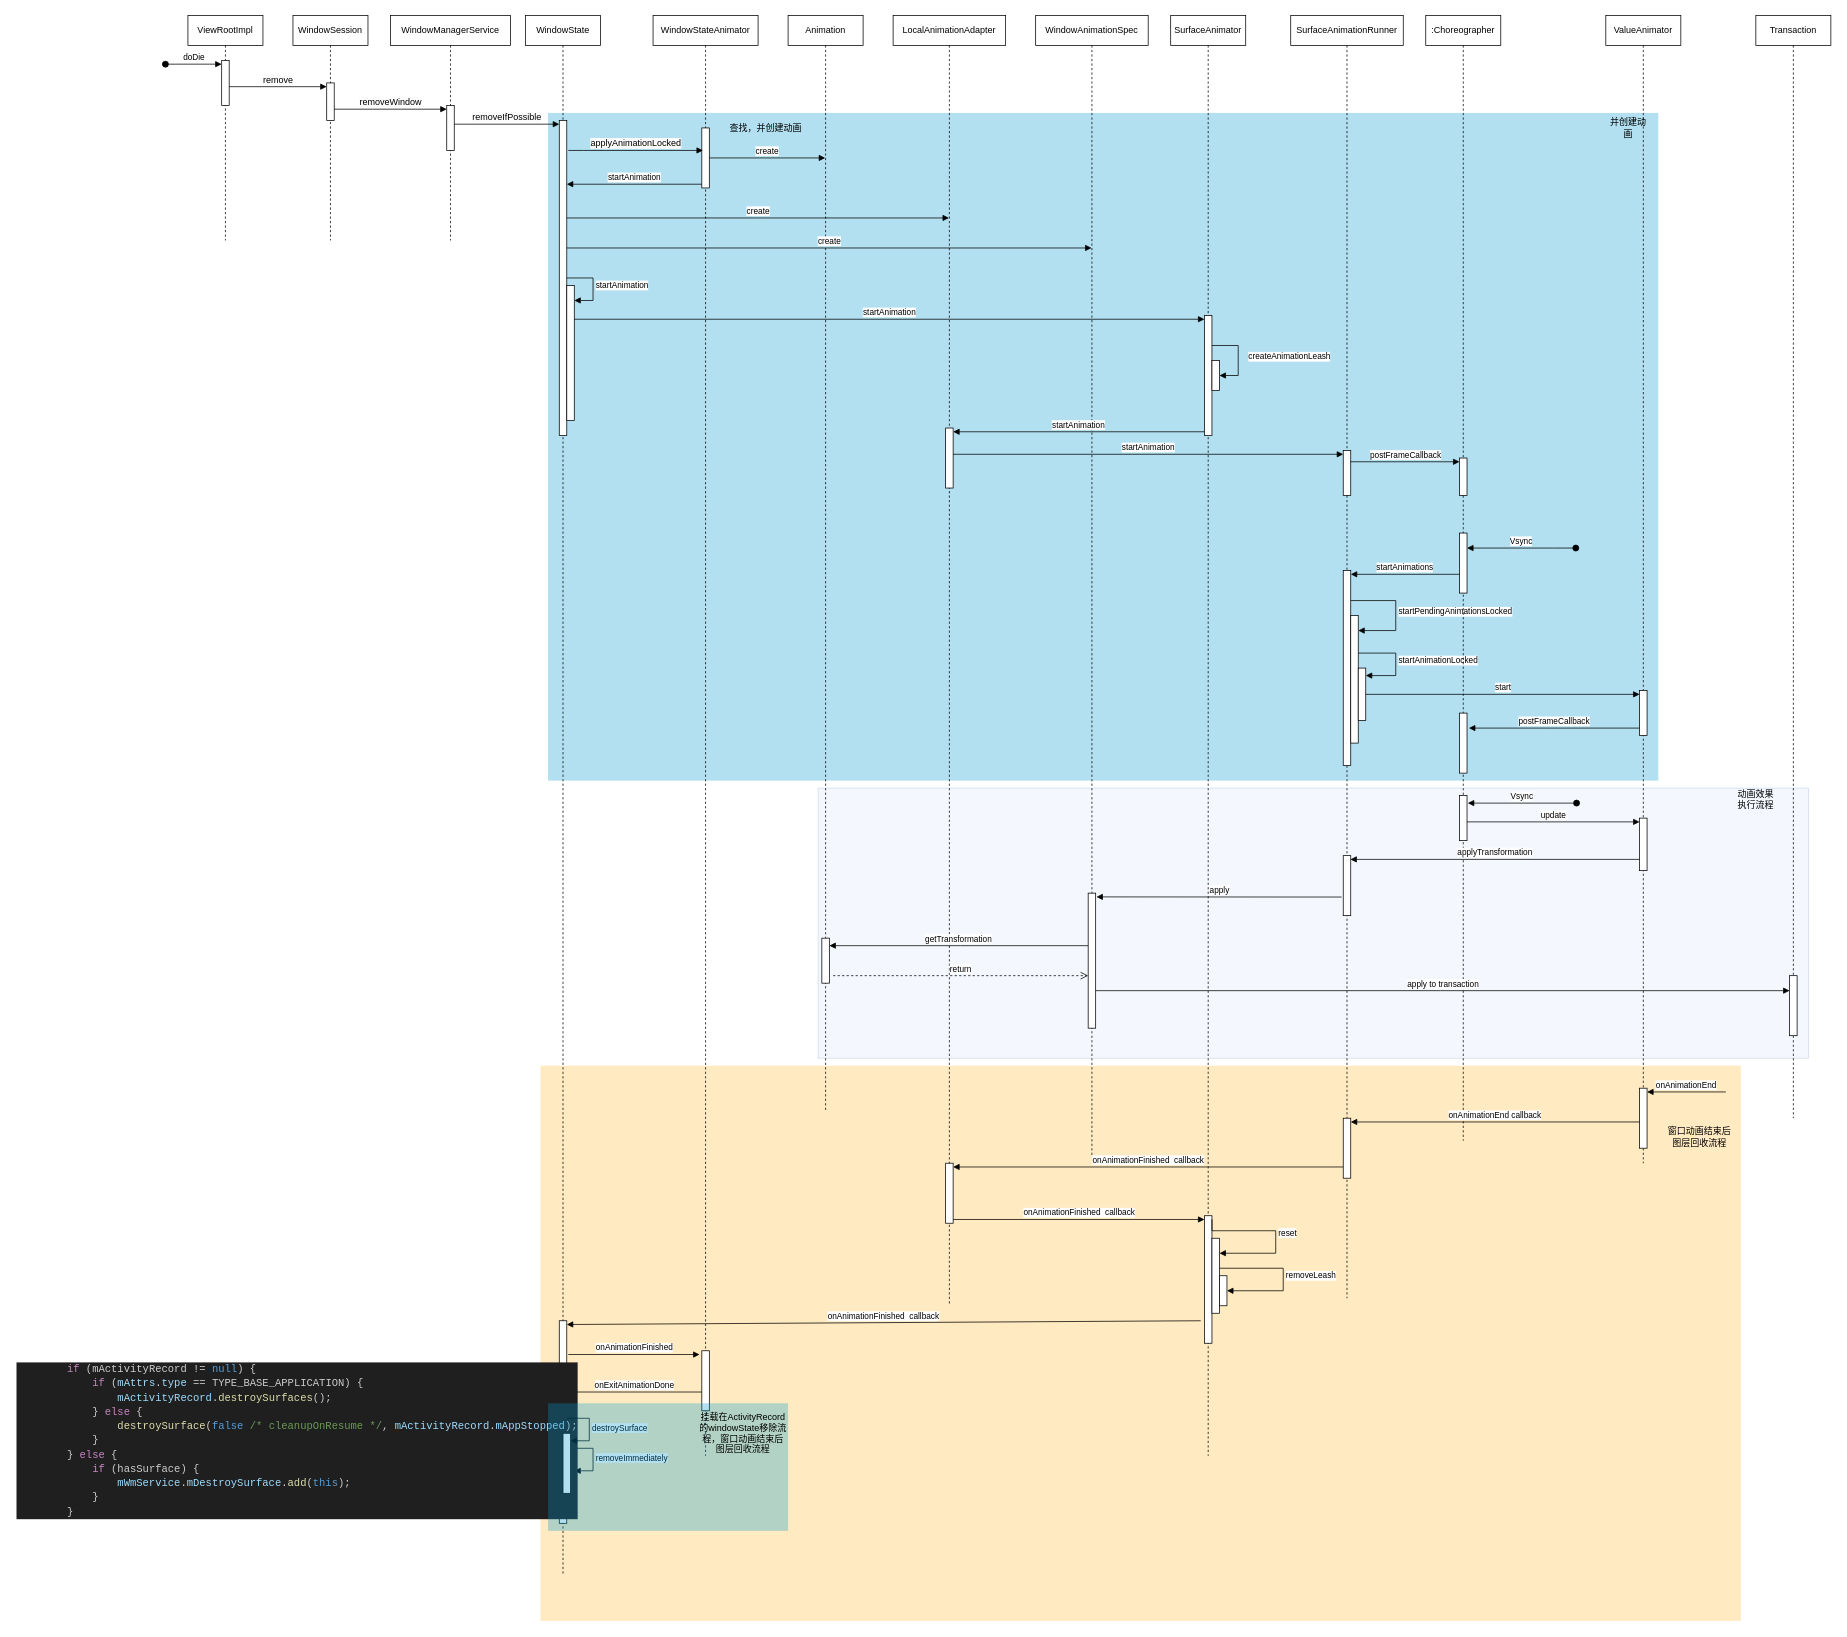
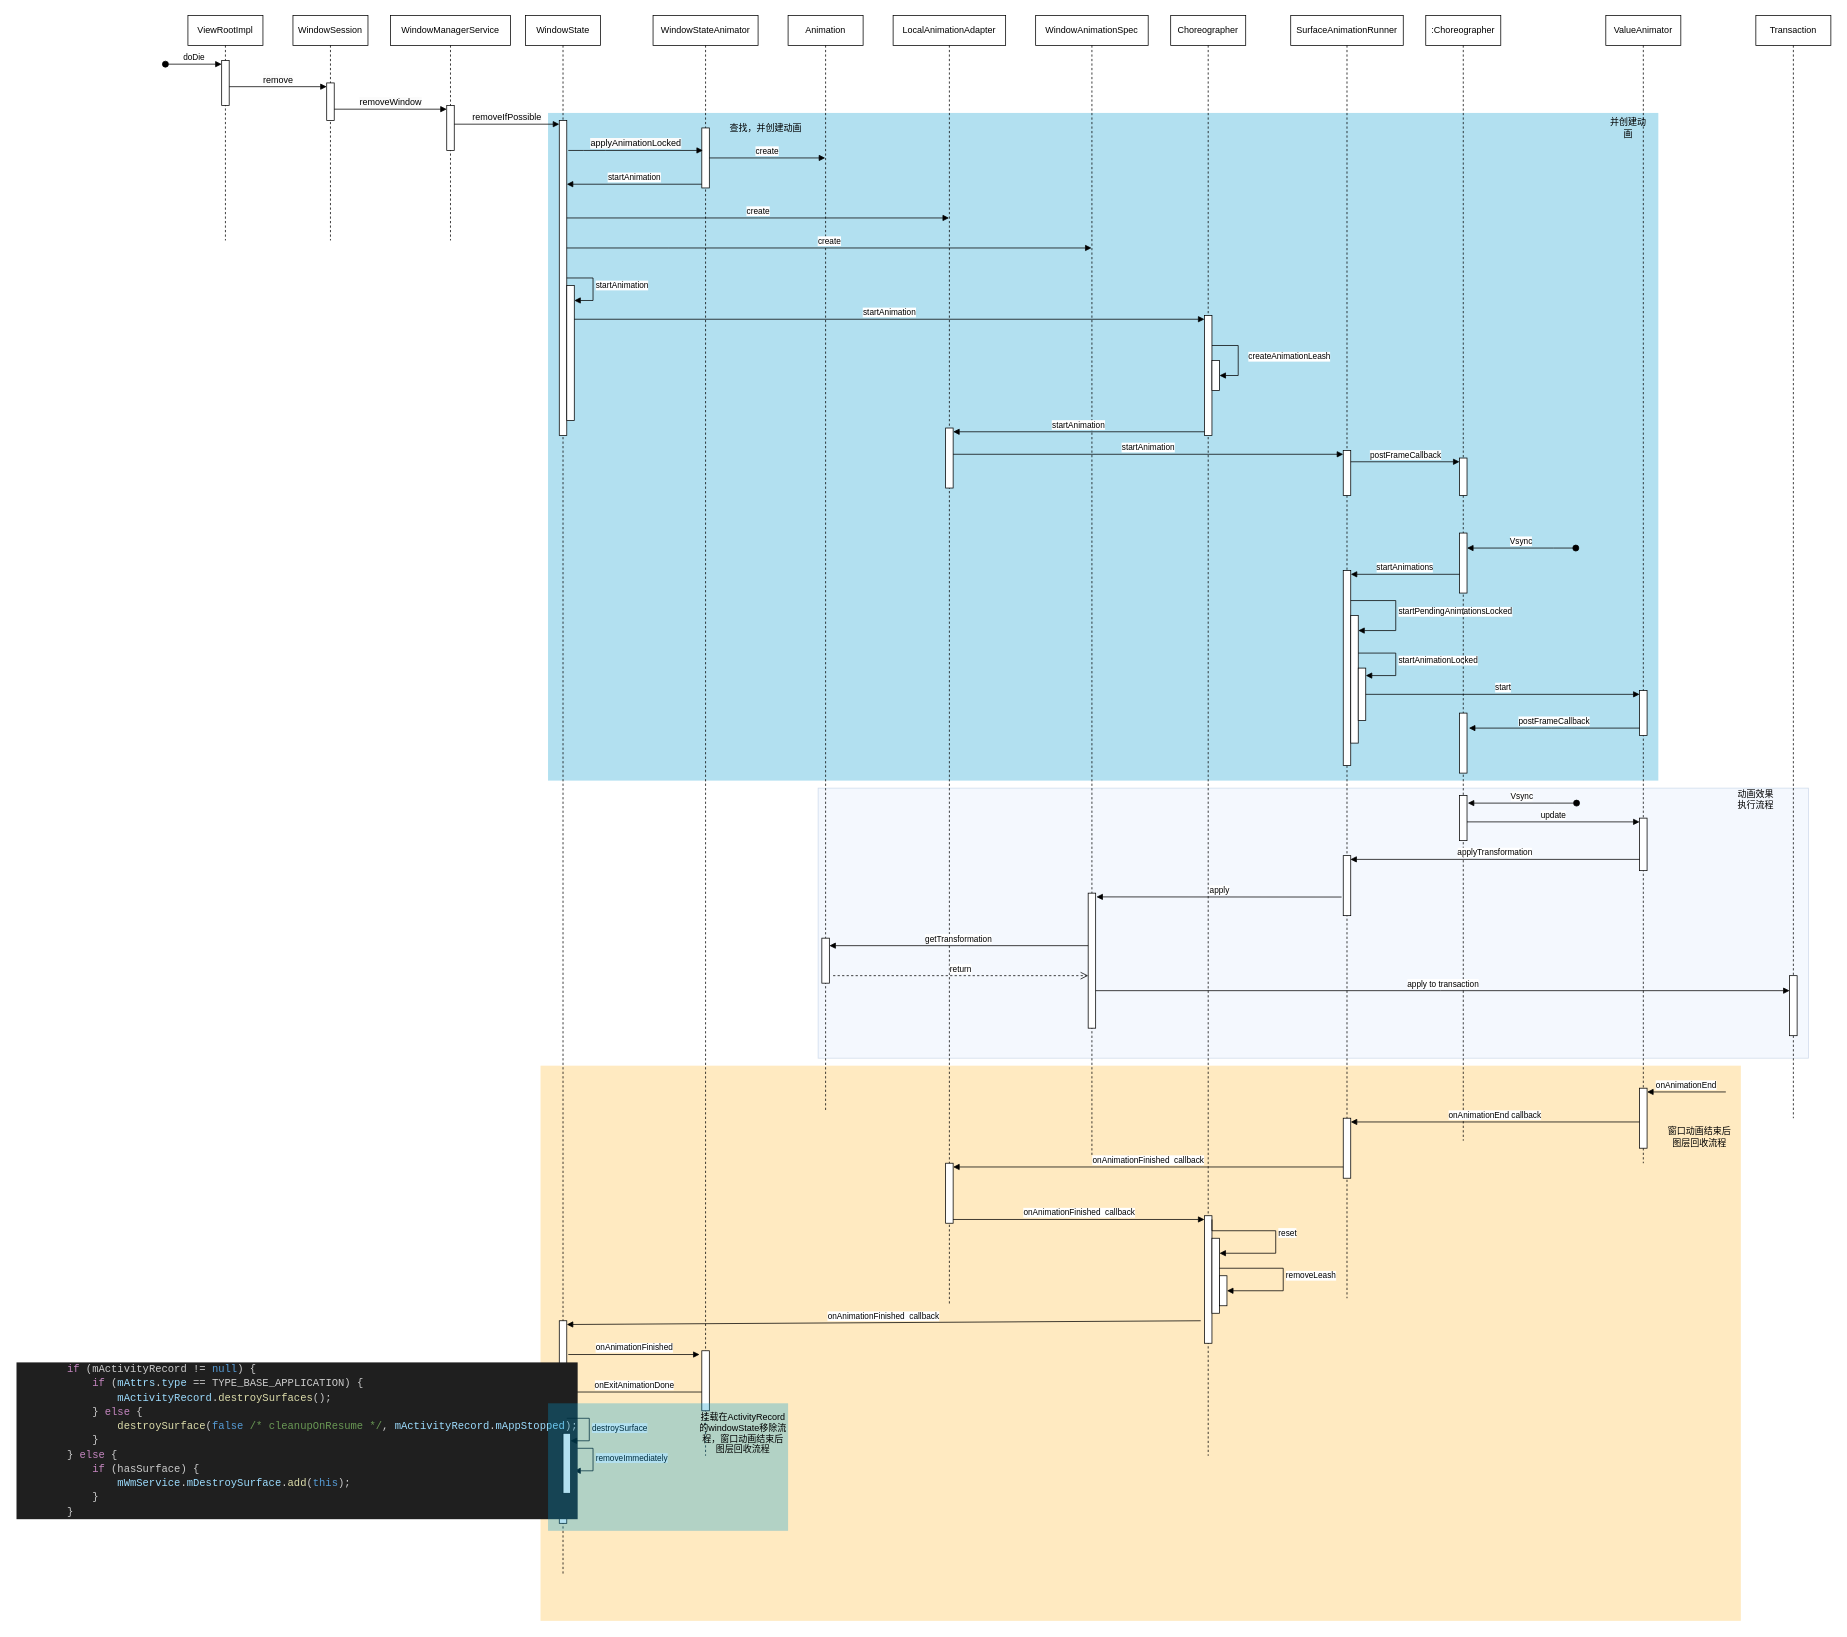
node "SurfaceAnimator": label "SurfaceAnimator" -> "Choreographer"
